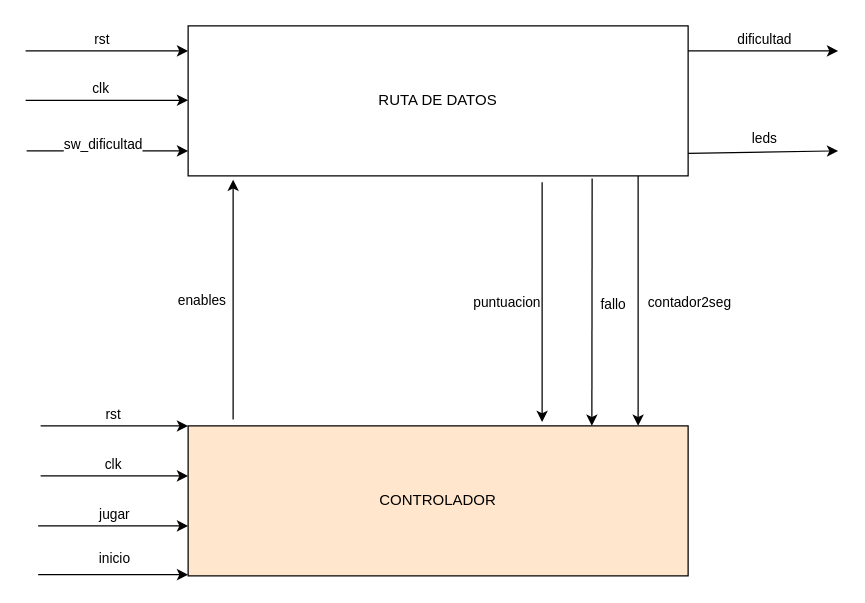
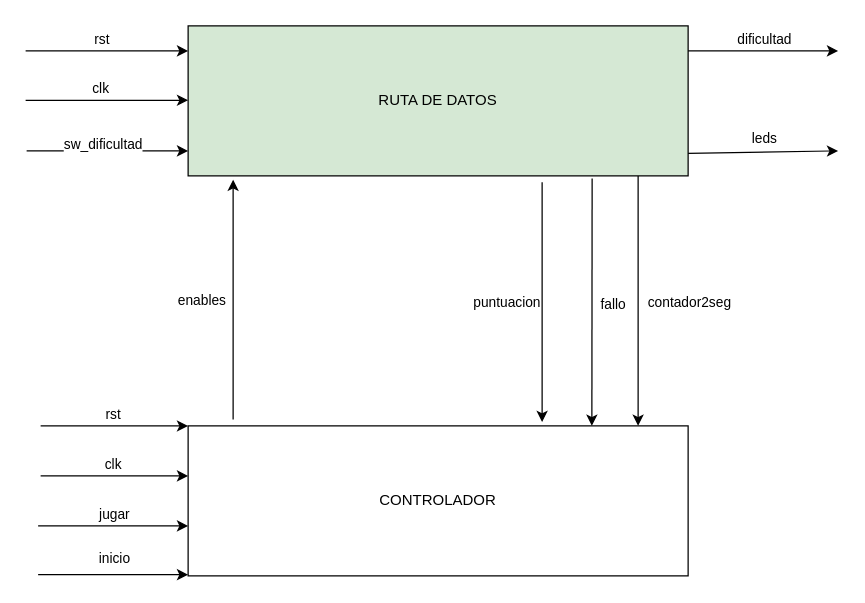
node "RUTA DE DATOS": fillcolor #ffffff -> #d5e8d4
node "CONTROLADOR": fillcolor #ffe6cc -> #ffffff
